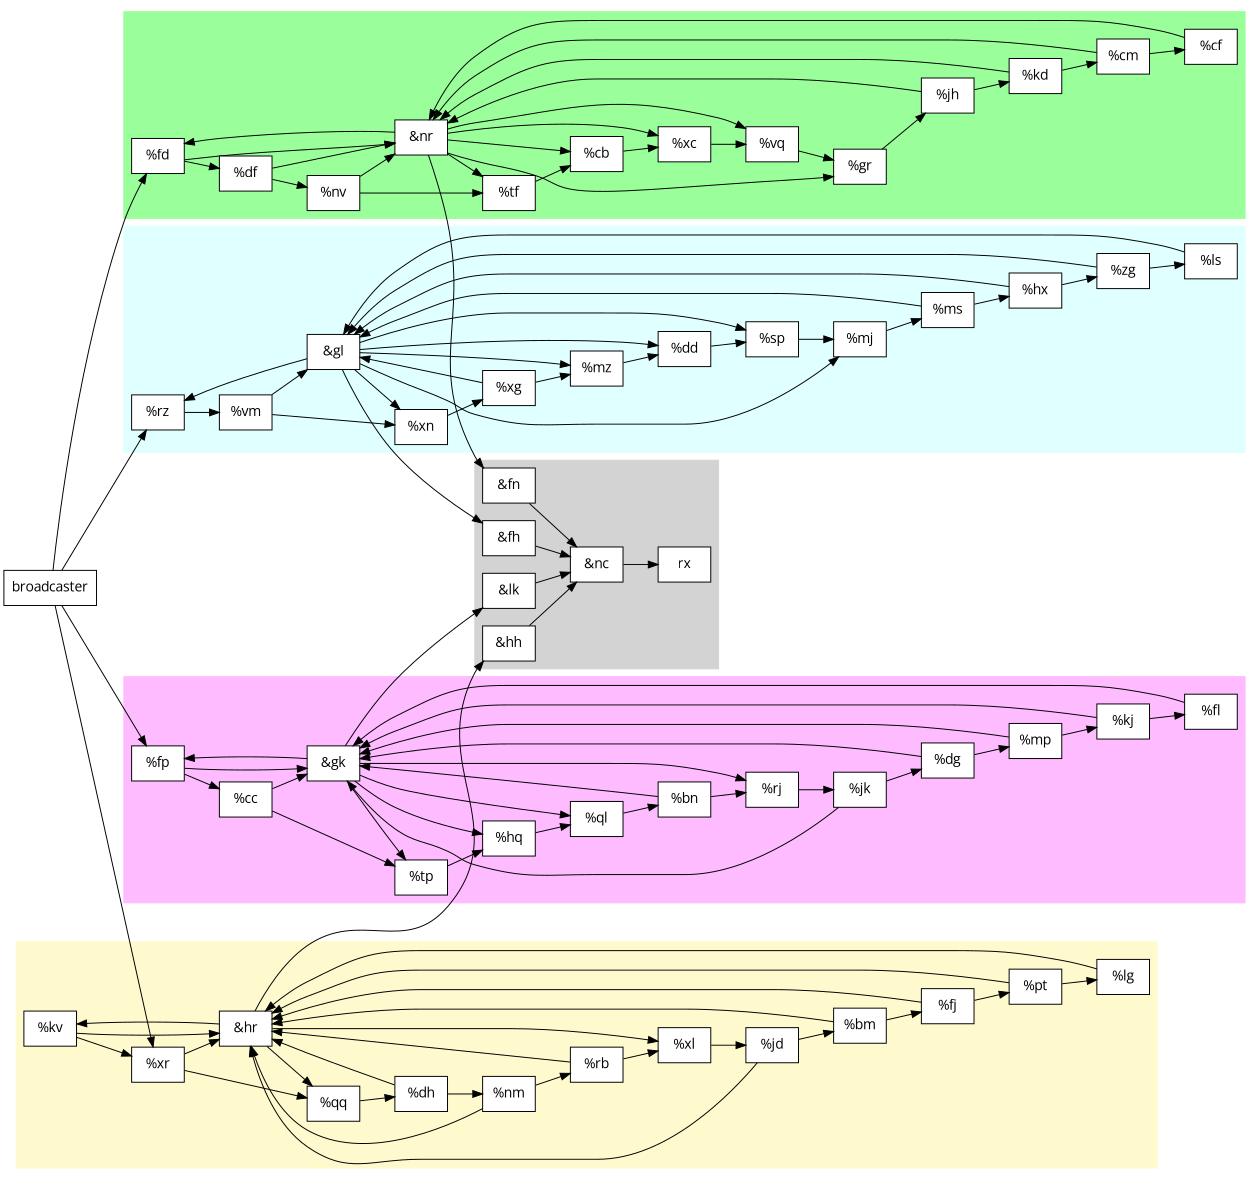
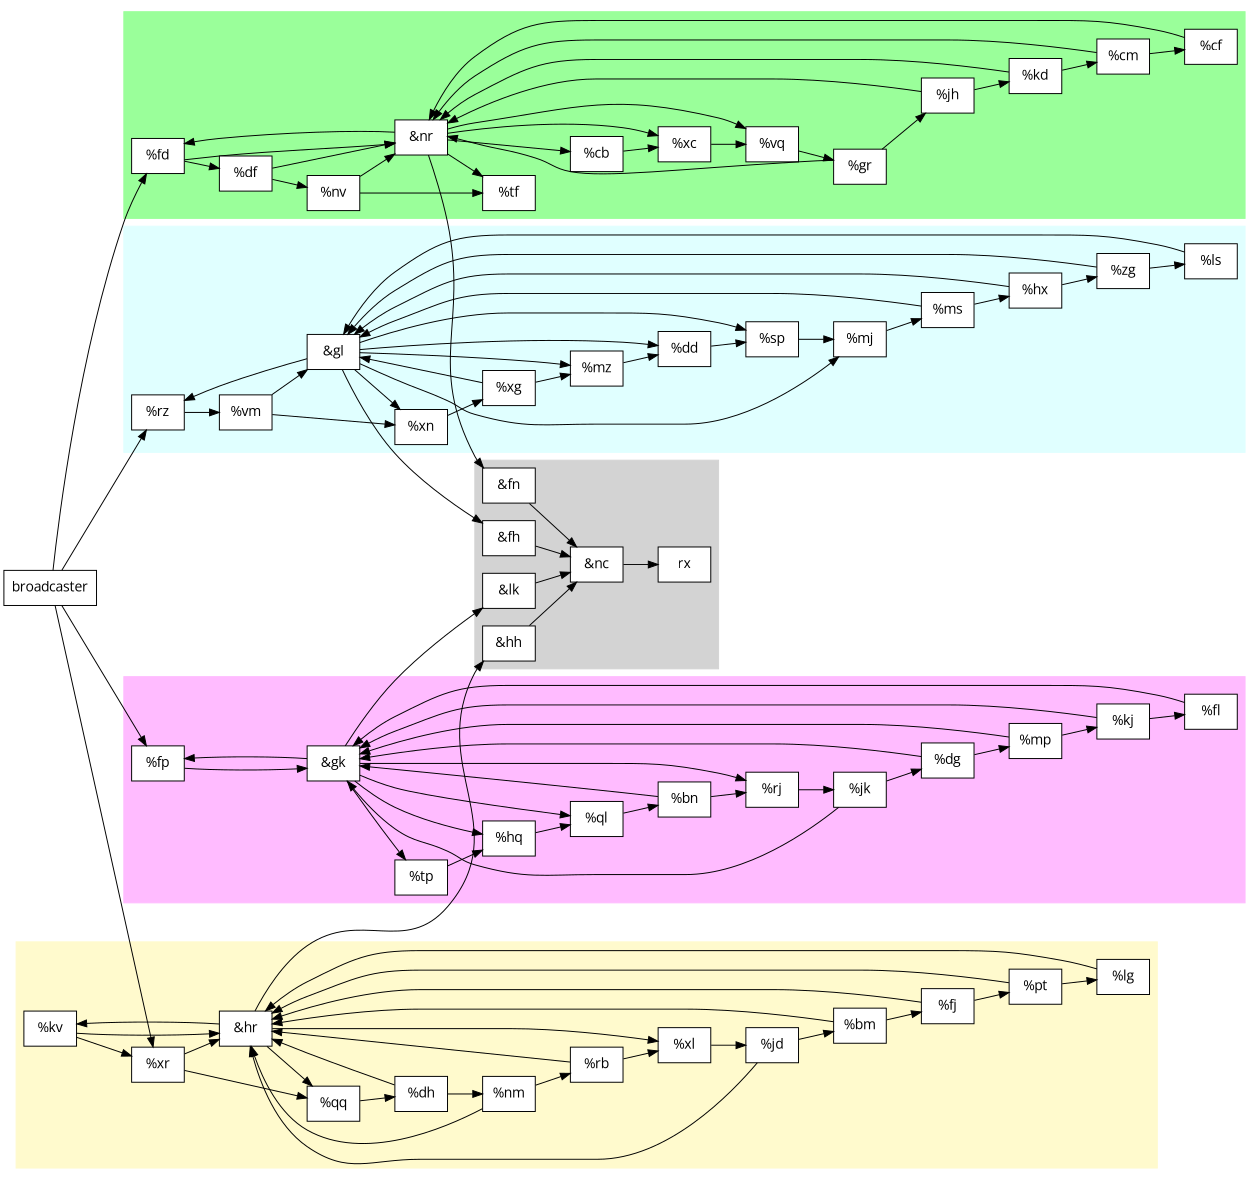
edge "%tf" -> "%cb": removed
edge "&nr" -> "%gr": reversed
node "%cc": removed
